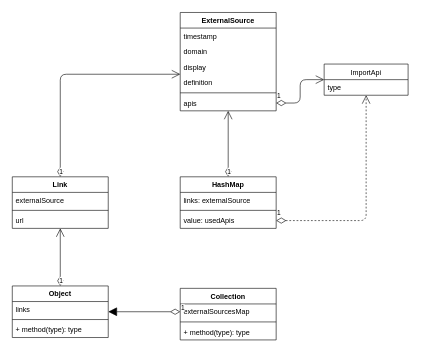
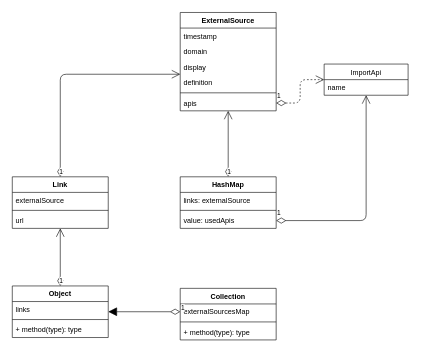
edge "ImportApi" -- "apis": style solid -> dashed
node "type": label "type" -> "name"
edge "ImportApi" -- "value: usedApis": style dashed -> solid
